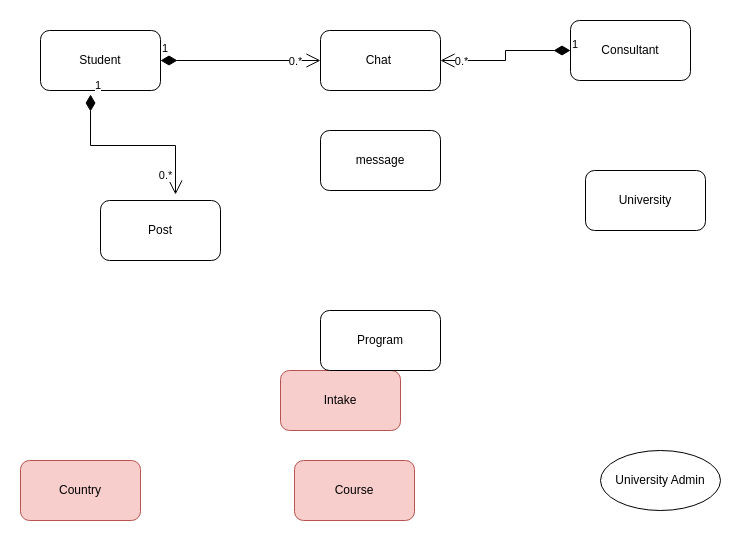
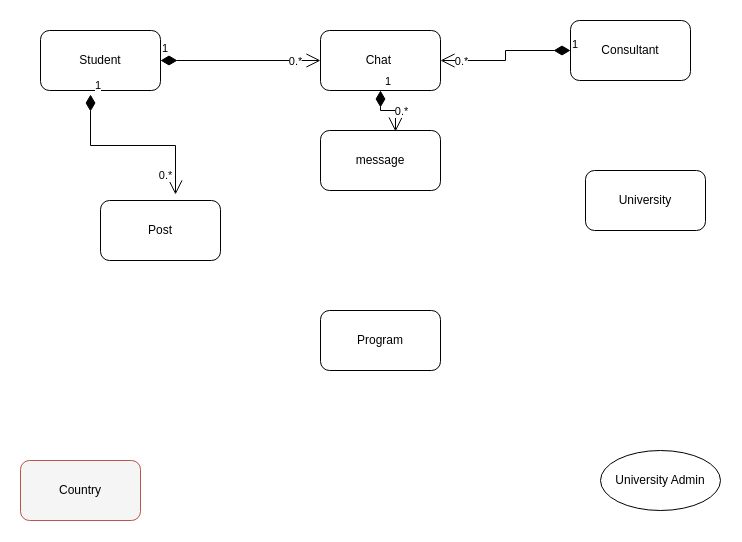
edge "Chat" -- "message": added, labels "1", "0.*"
node "Intake": removed
node "Country": fillcolor #f8cecc -> #f5f5f5
node "Course": removed
